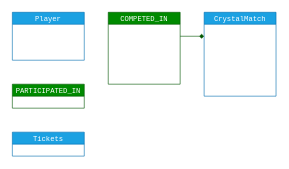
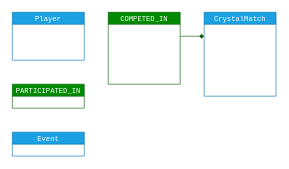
node "Tickets": label "Tickets" -> "Event"
